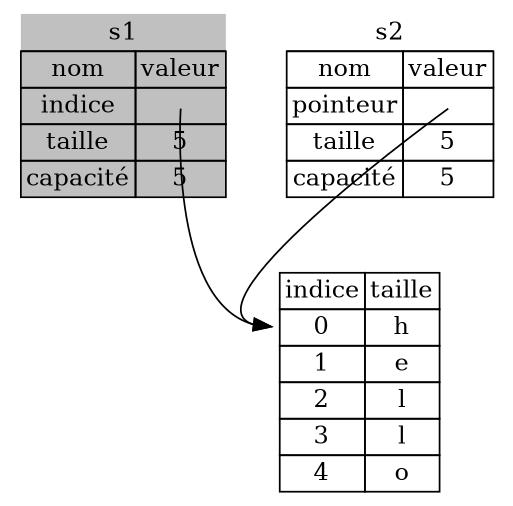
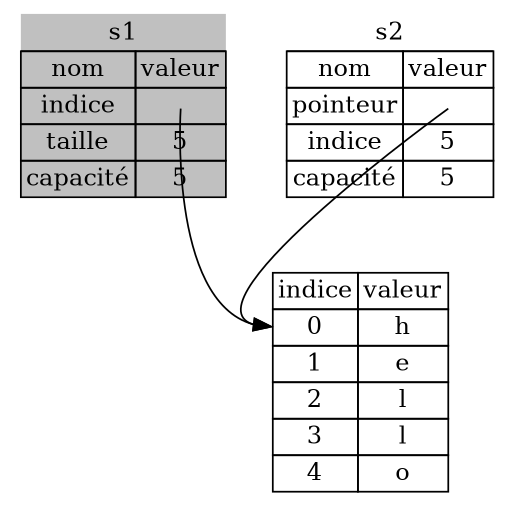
node "s2": text "taille" -> "indice"
node "indice": text "taille" -> "valeur"
